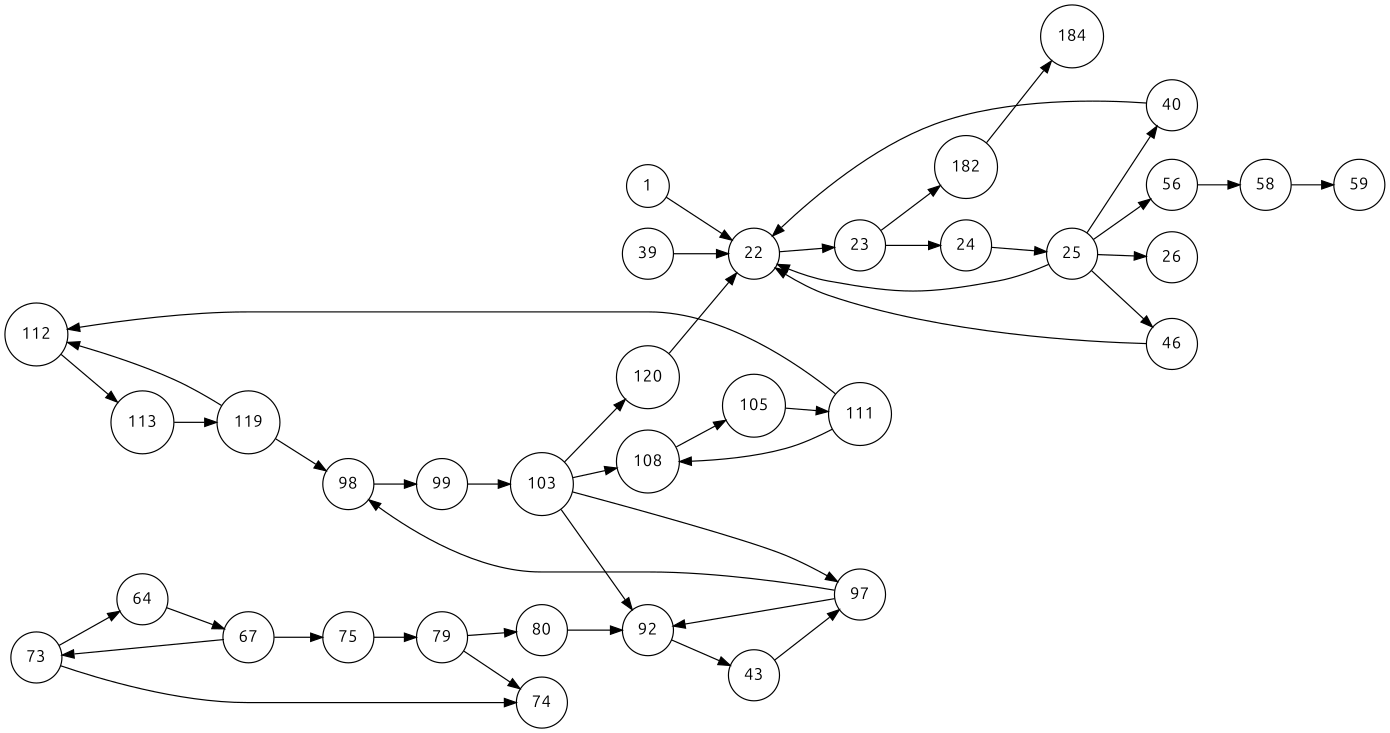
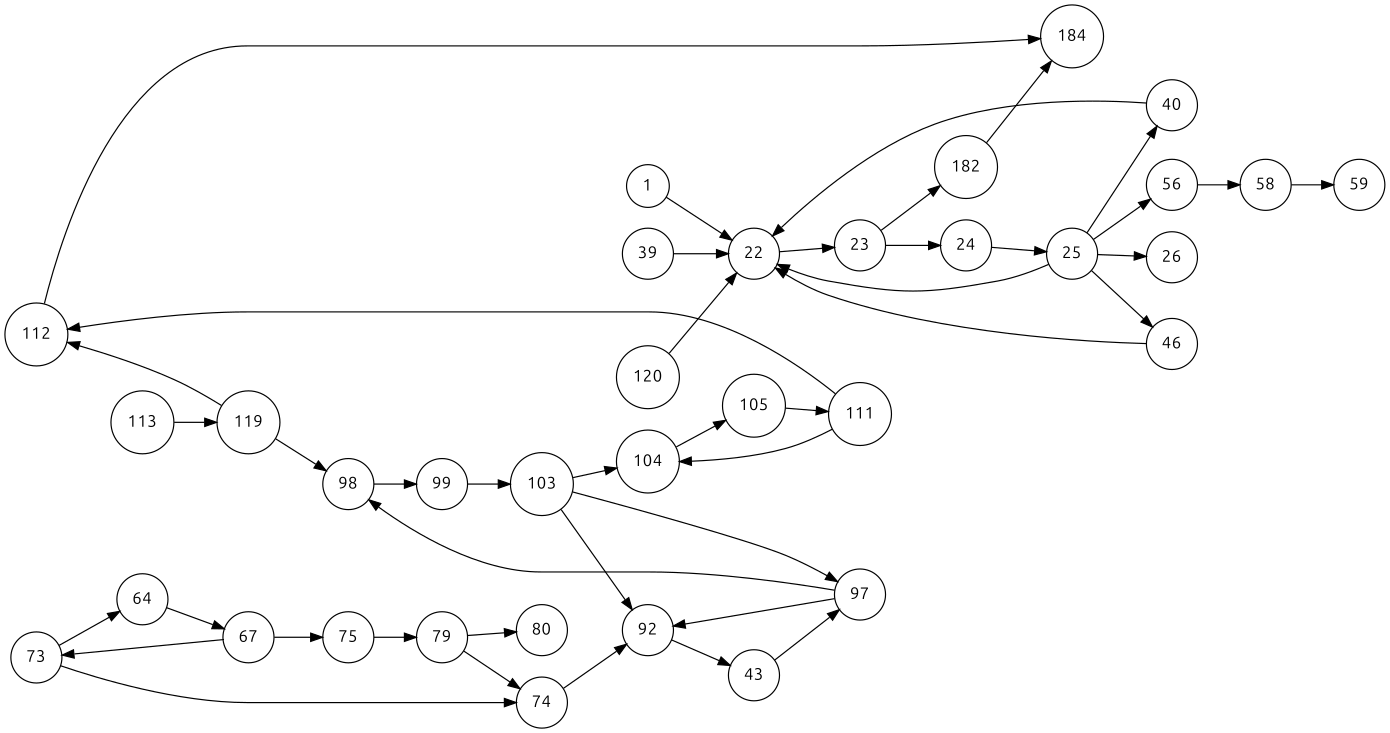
edge "112" -> "113": now "112" -> "184"
edge "103" -> "120": removed
node "108": label "108" -> "104"
edge "80" -> "92": now "74" -> "92"
